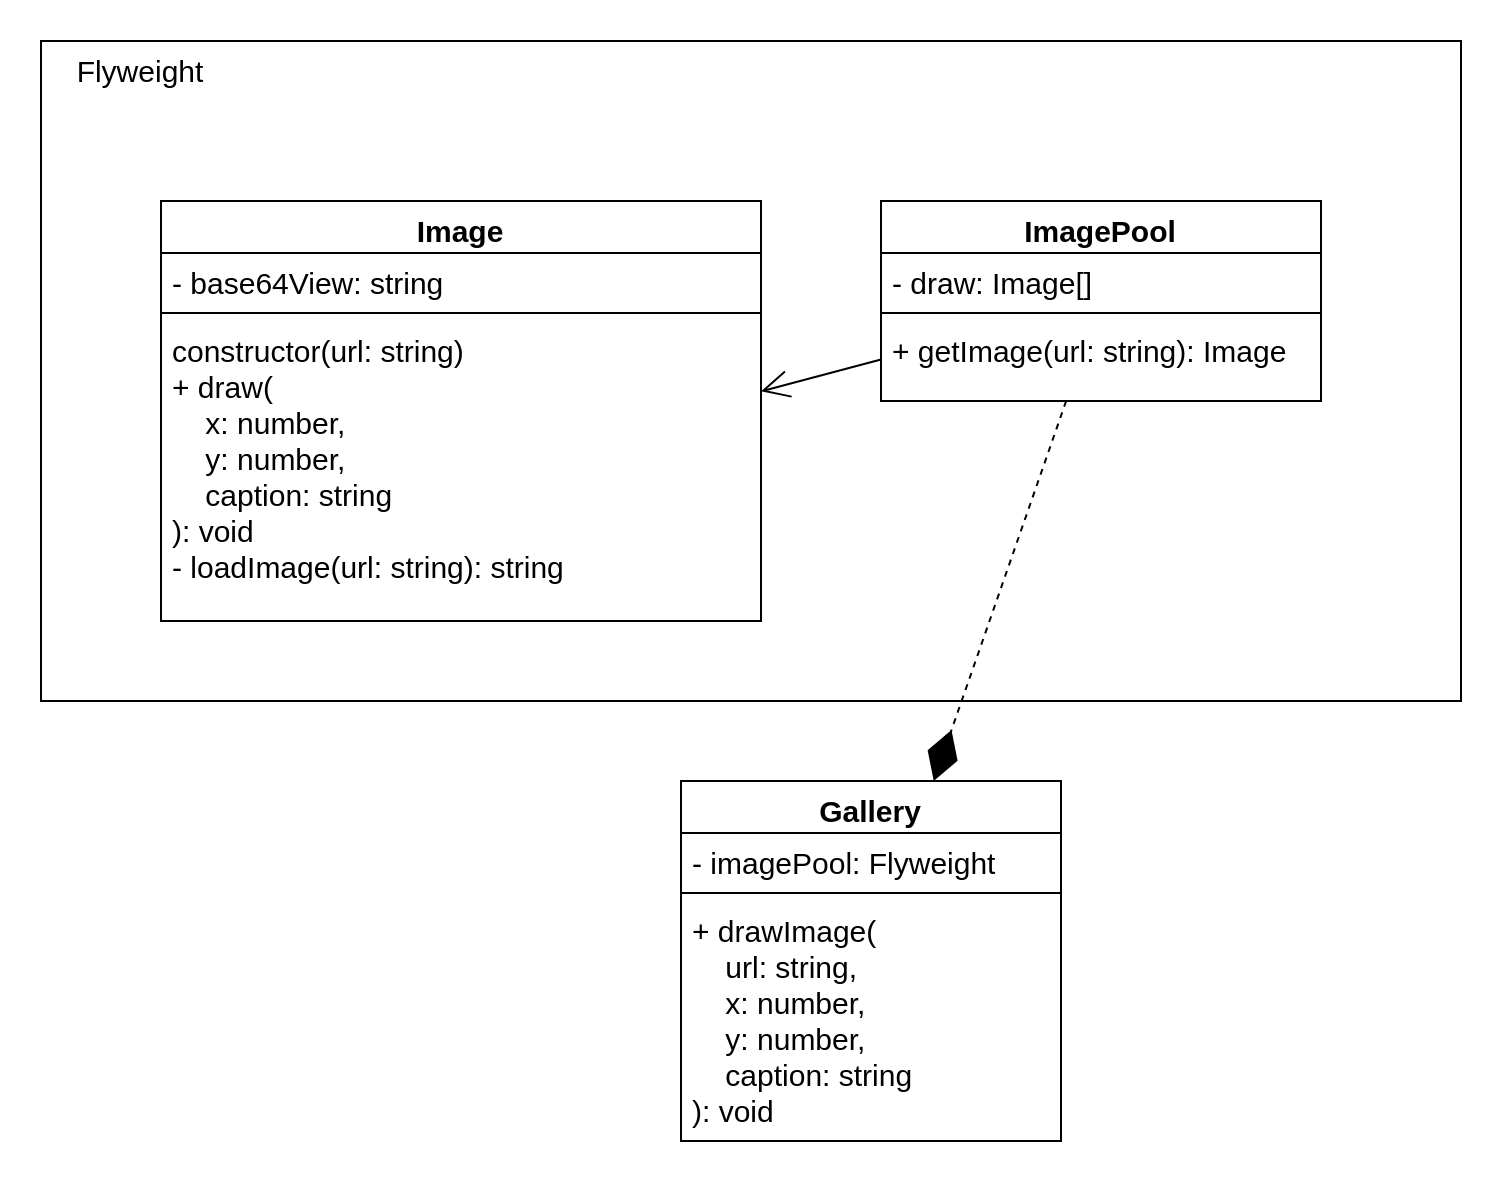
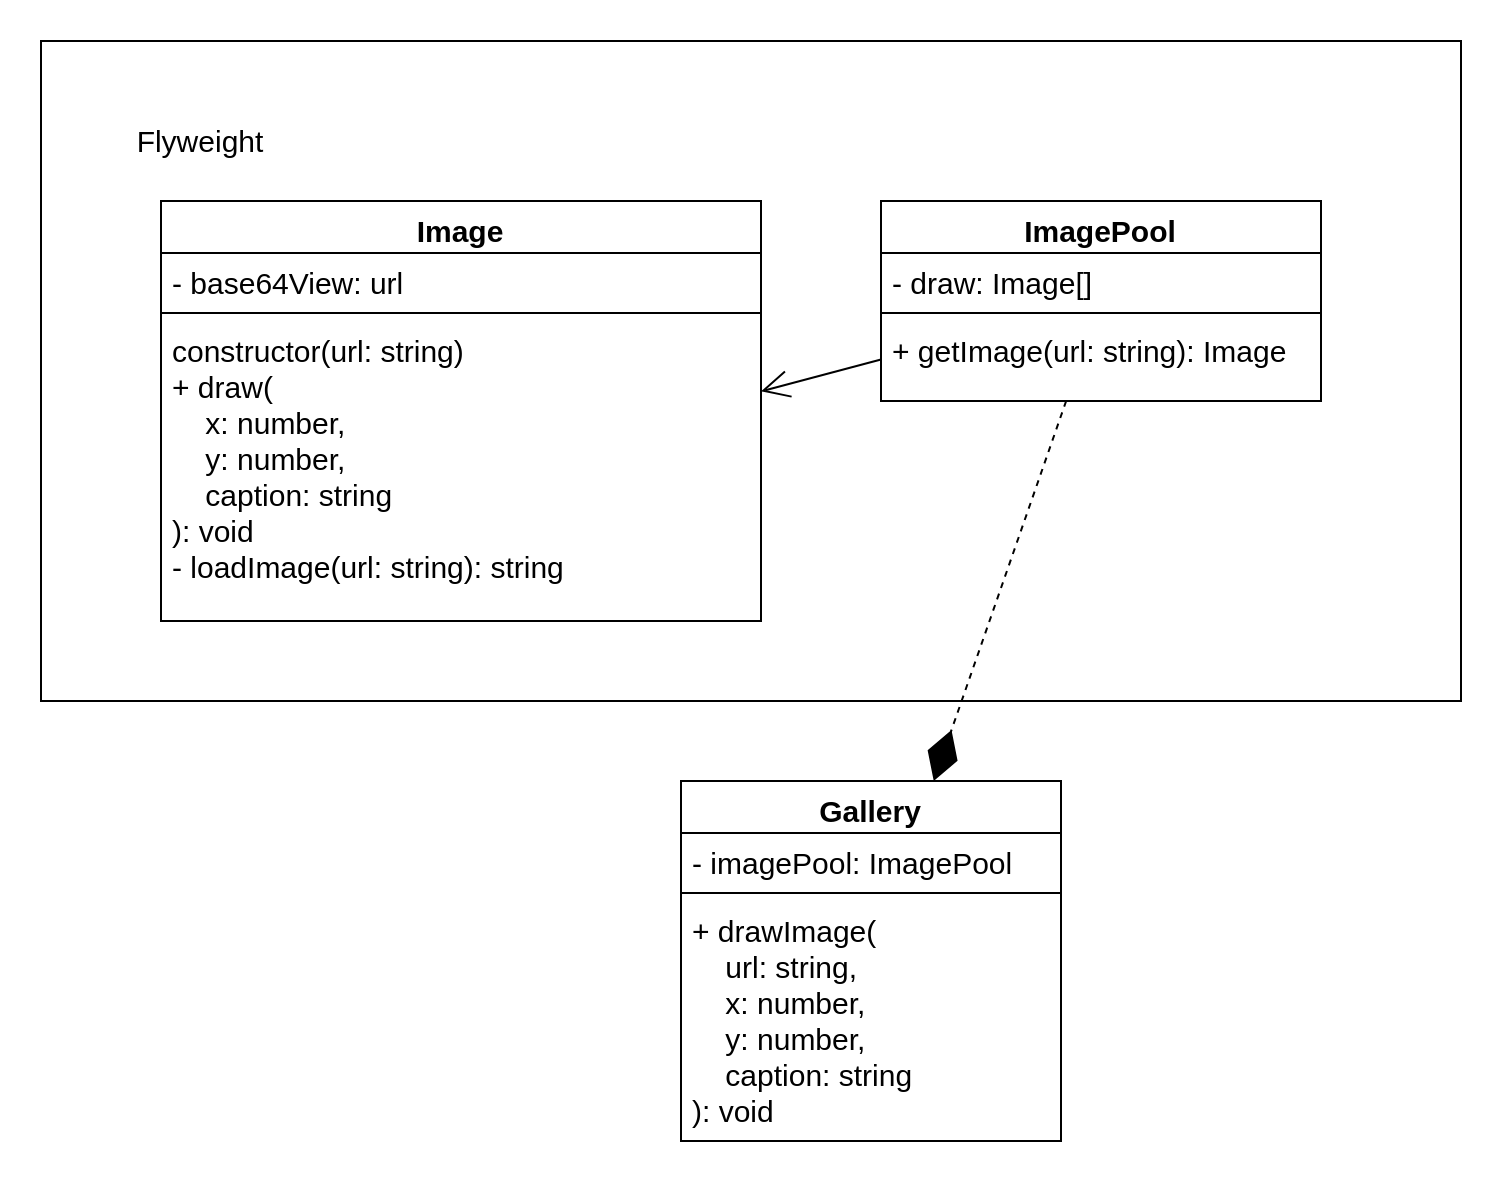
node "Flyweight": moved (141, 71) -> (201, 141)
node "- base64View: string": label "- base64View: string" -> "- base64View: url"
node "- imagePool: Flyweight": label "- imagePool: Flyweight" -> "- imagePool: ImagePool"
